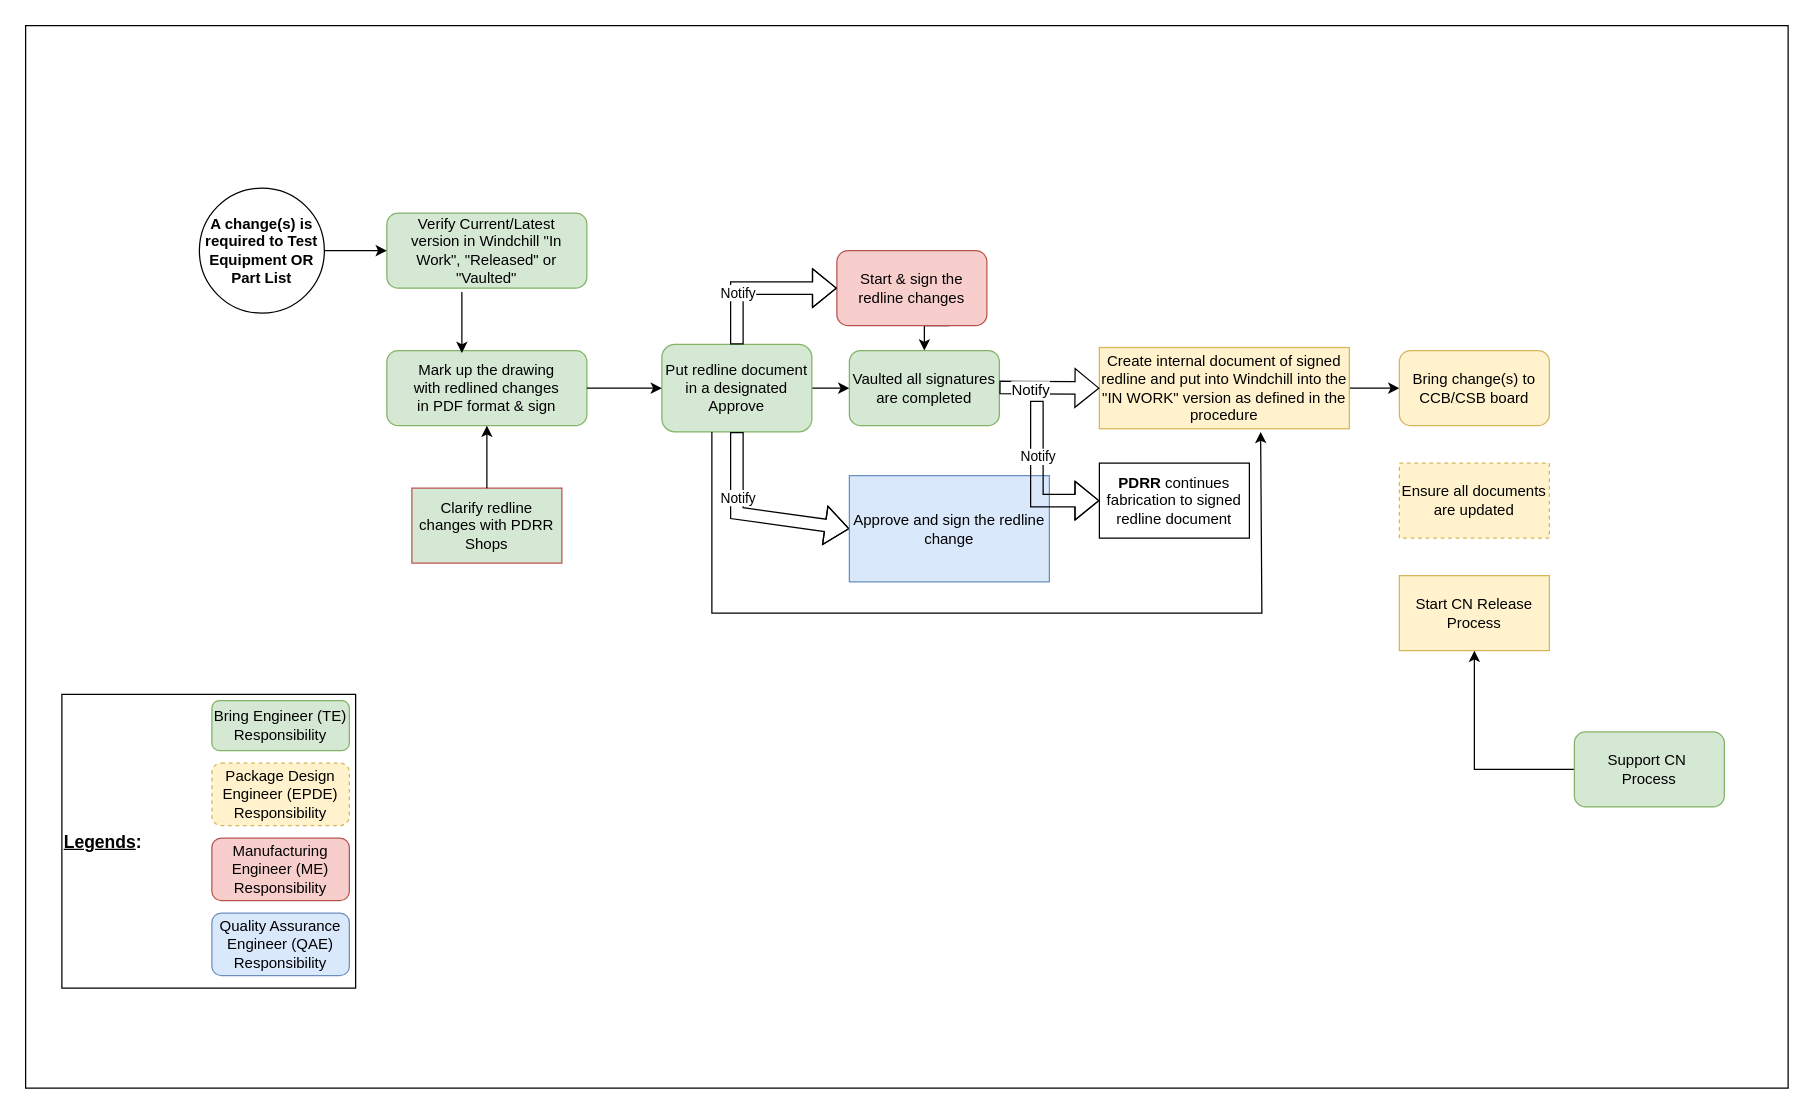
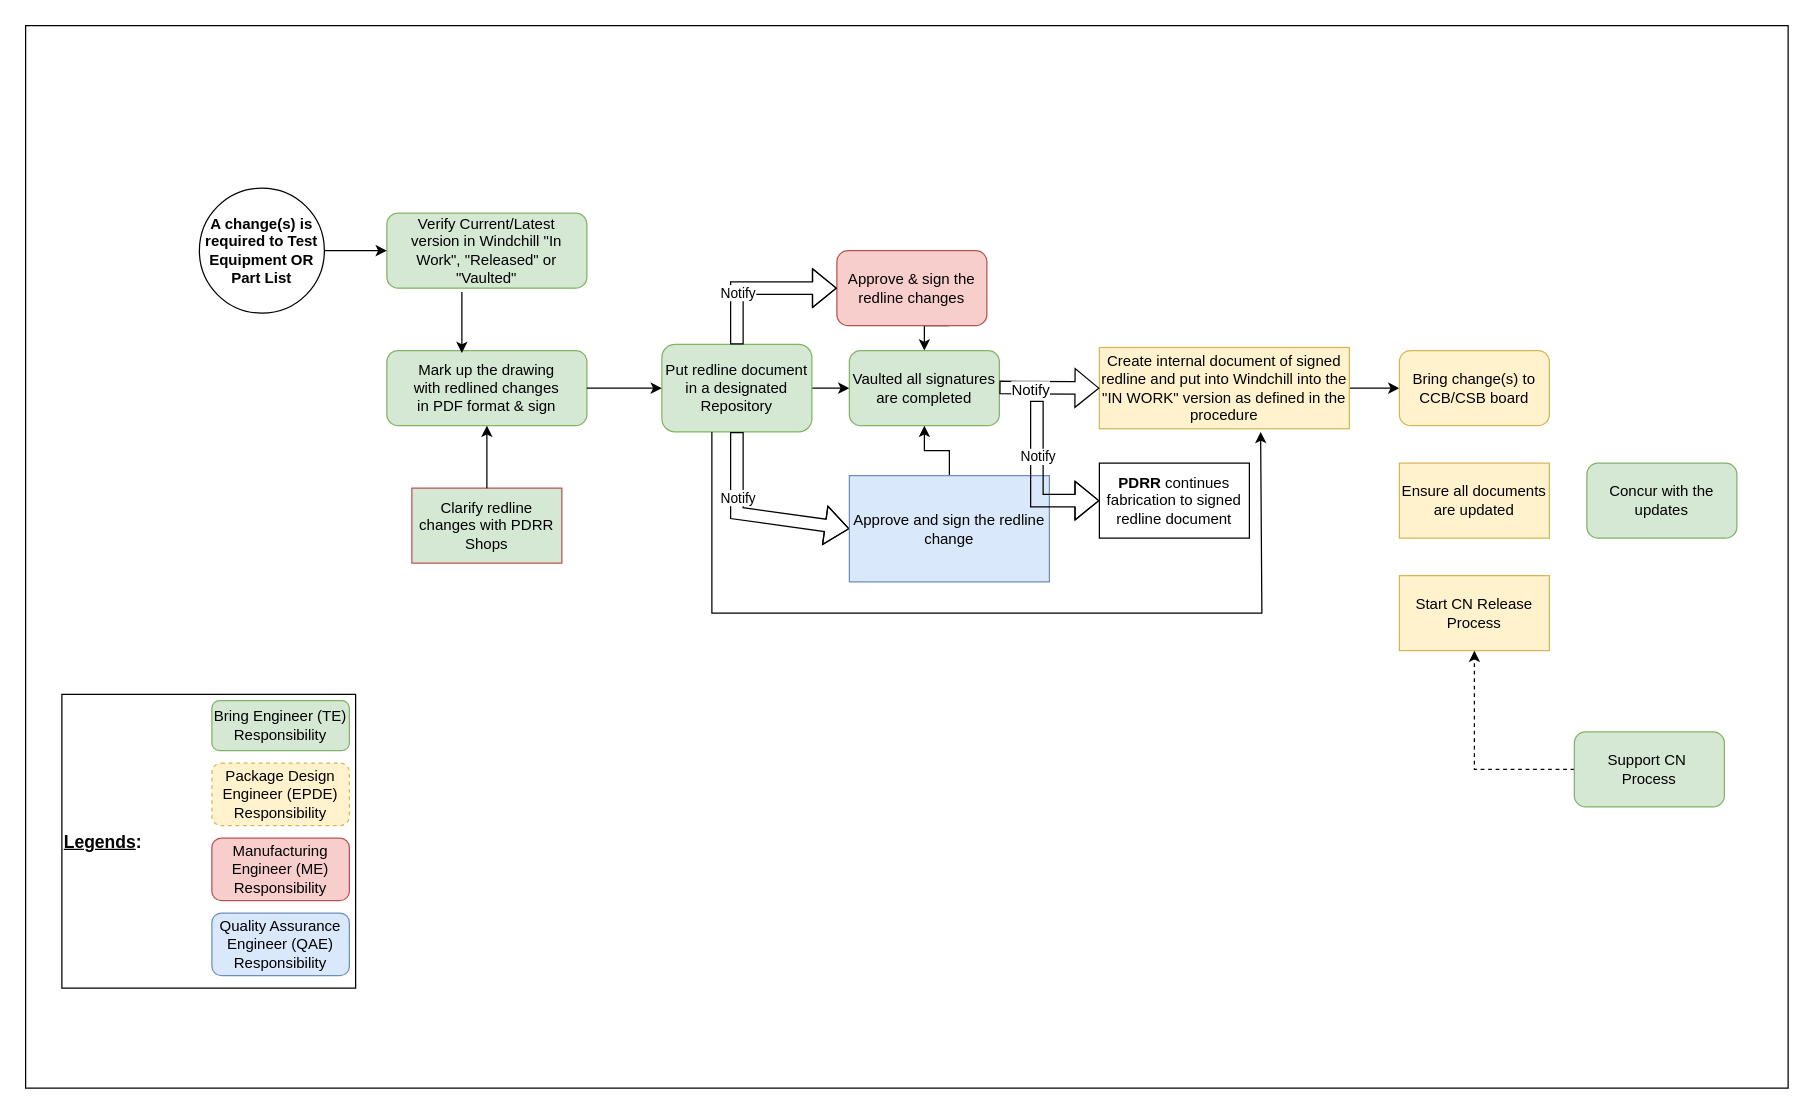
node "Start & sign the redline changes": label "Start & sign the redline changes" -> "Approve & sign the redline changes"
node "Put redline document in a designated Approve": label "Put redline document in a designated Approve" -> "Put redline document in a designated Repository"
edge "Approve and sign the redline change" -> "Vaulted all signatures are completed": added
node "Ensure all documents are updated": style dashed -> solid
node "Concur with the updates": added
edge "Support CN Process" -> "Start CN Release Process": style solid -> dashed
